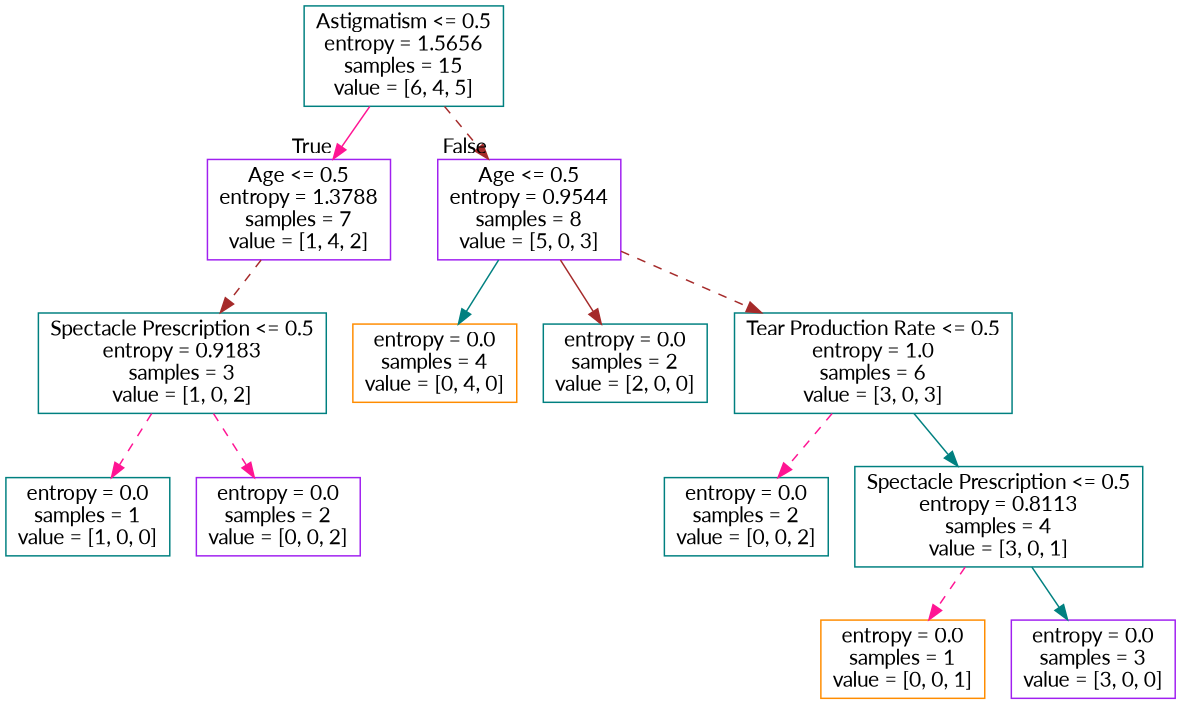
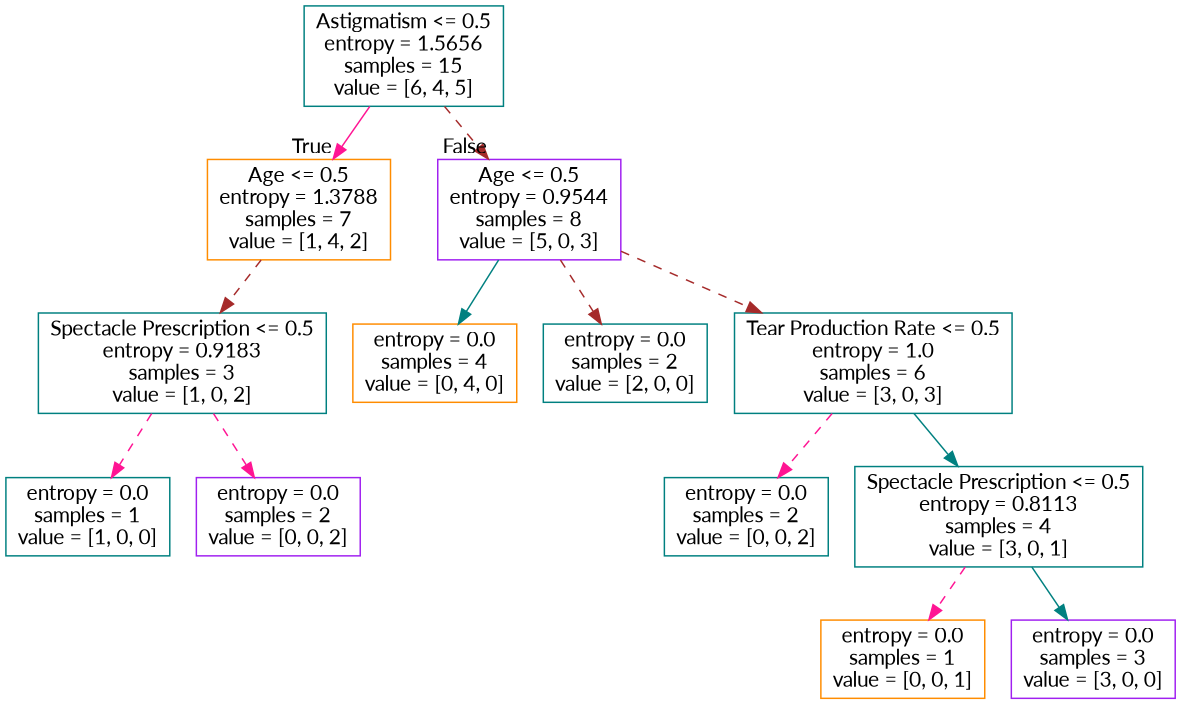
node "Age <= 0.5 entropy = 1.3788 samples = 7 value = [1, 4, 2]": color purple -> darkorange
edge "Age <= 0.5 entropy = 0.9544 samples = 8 value = [5, 0, 3]" -> "entropy = 0.0 samples = 2 value = [2, 0, 0]": style solid -> dashed
